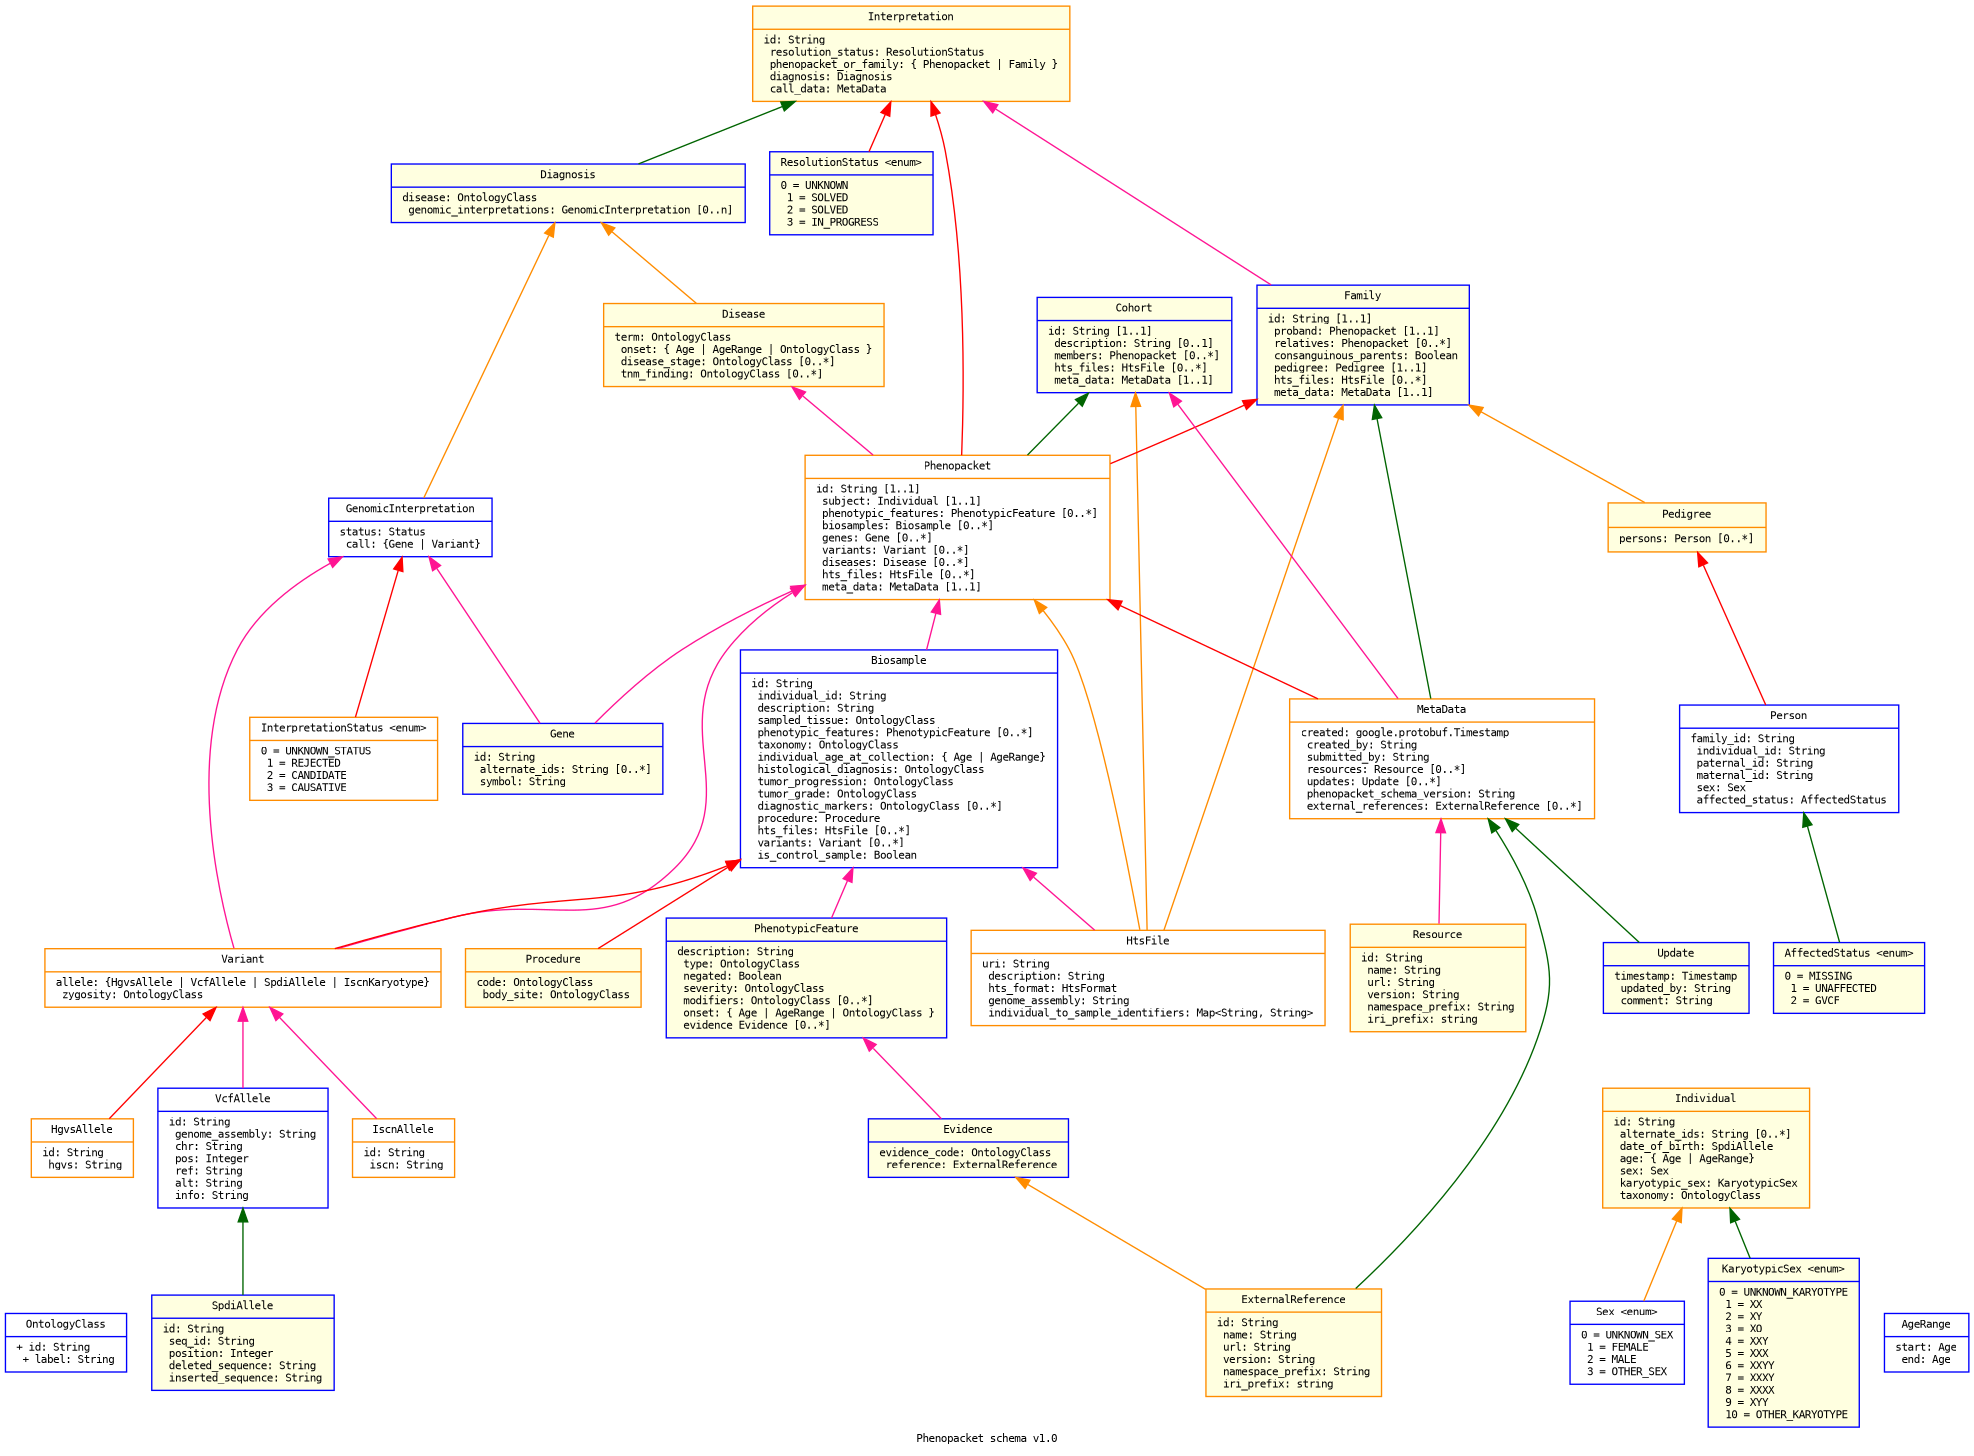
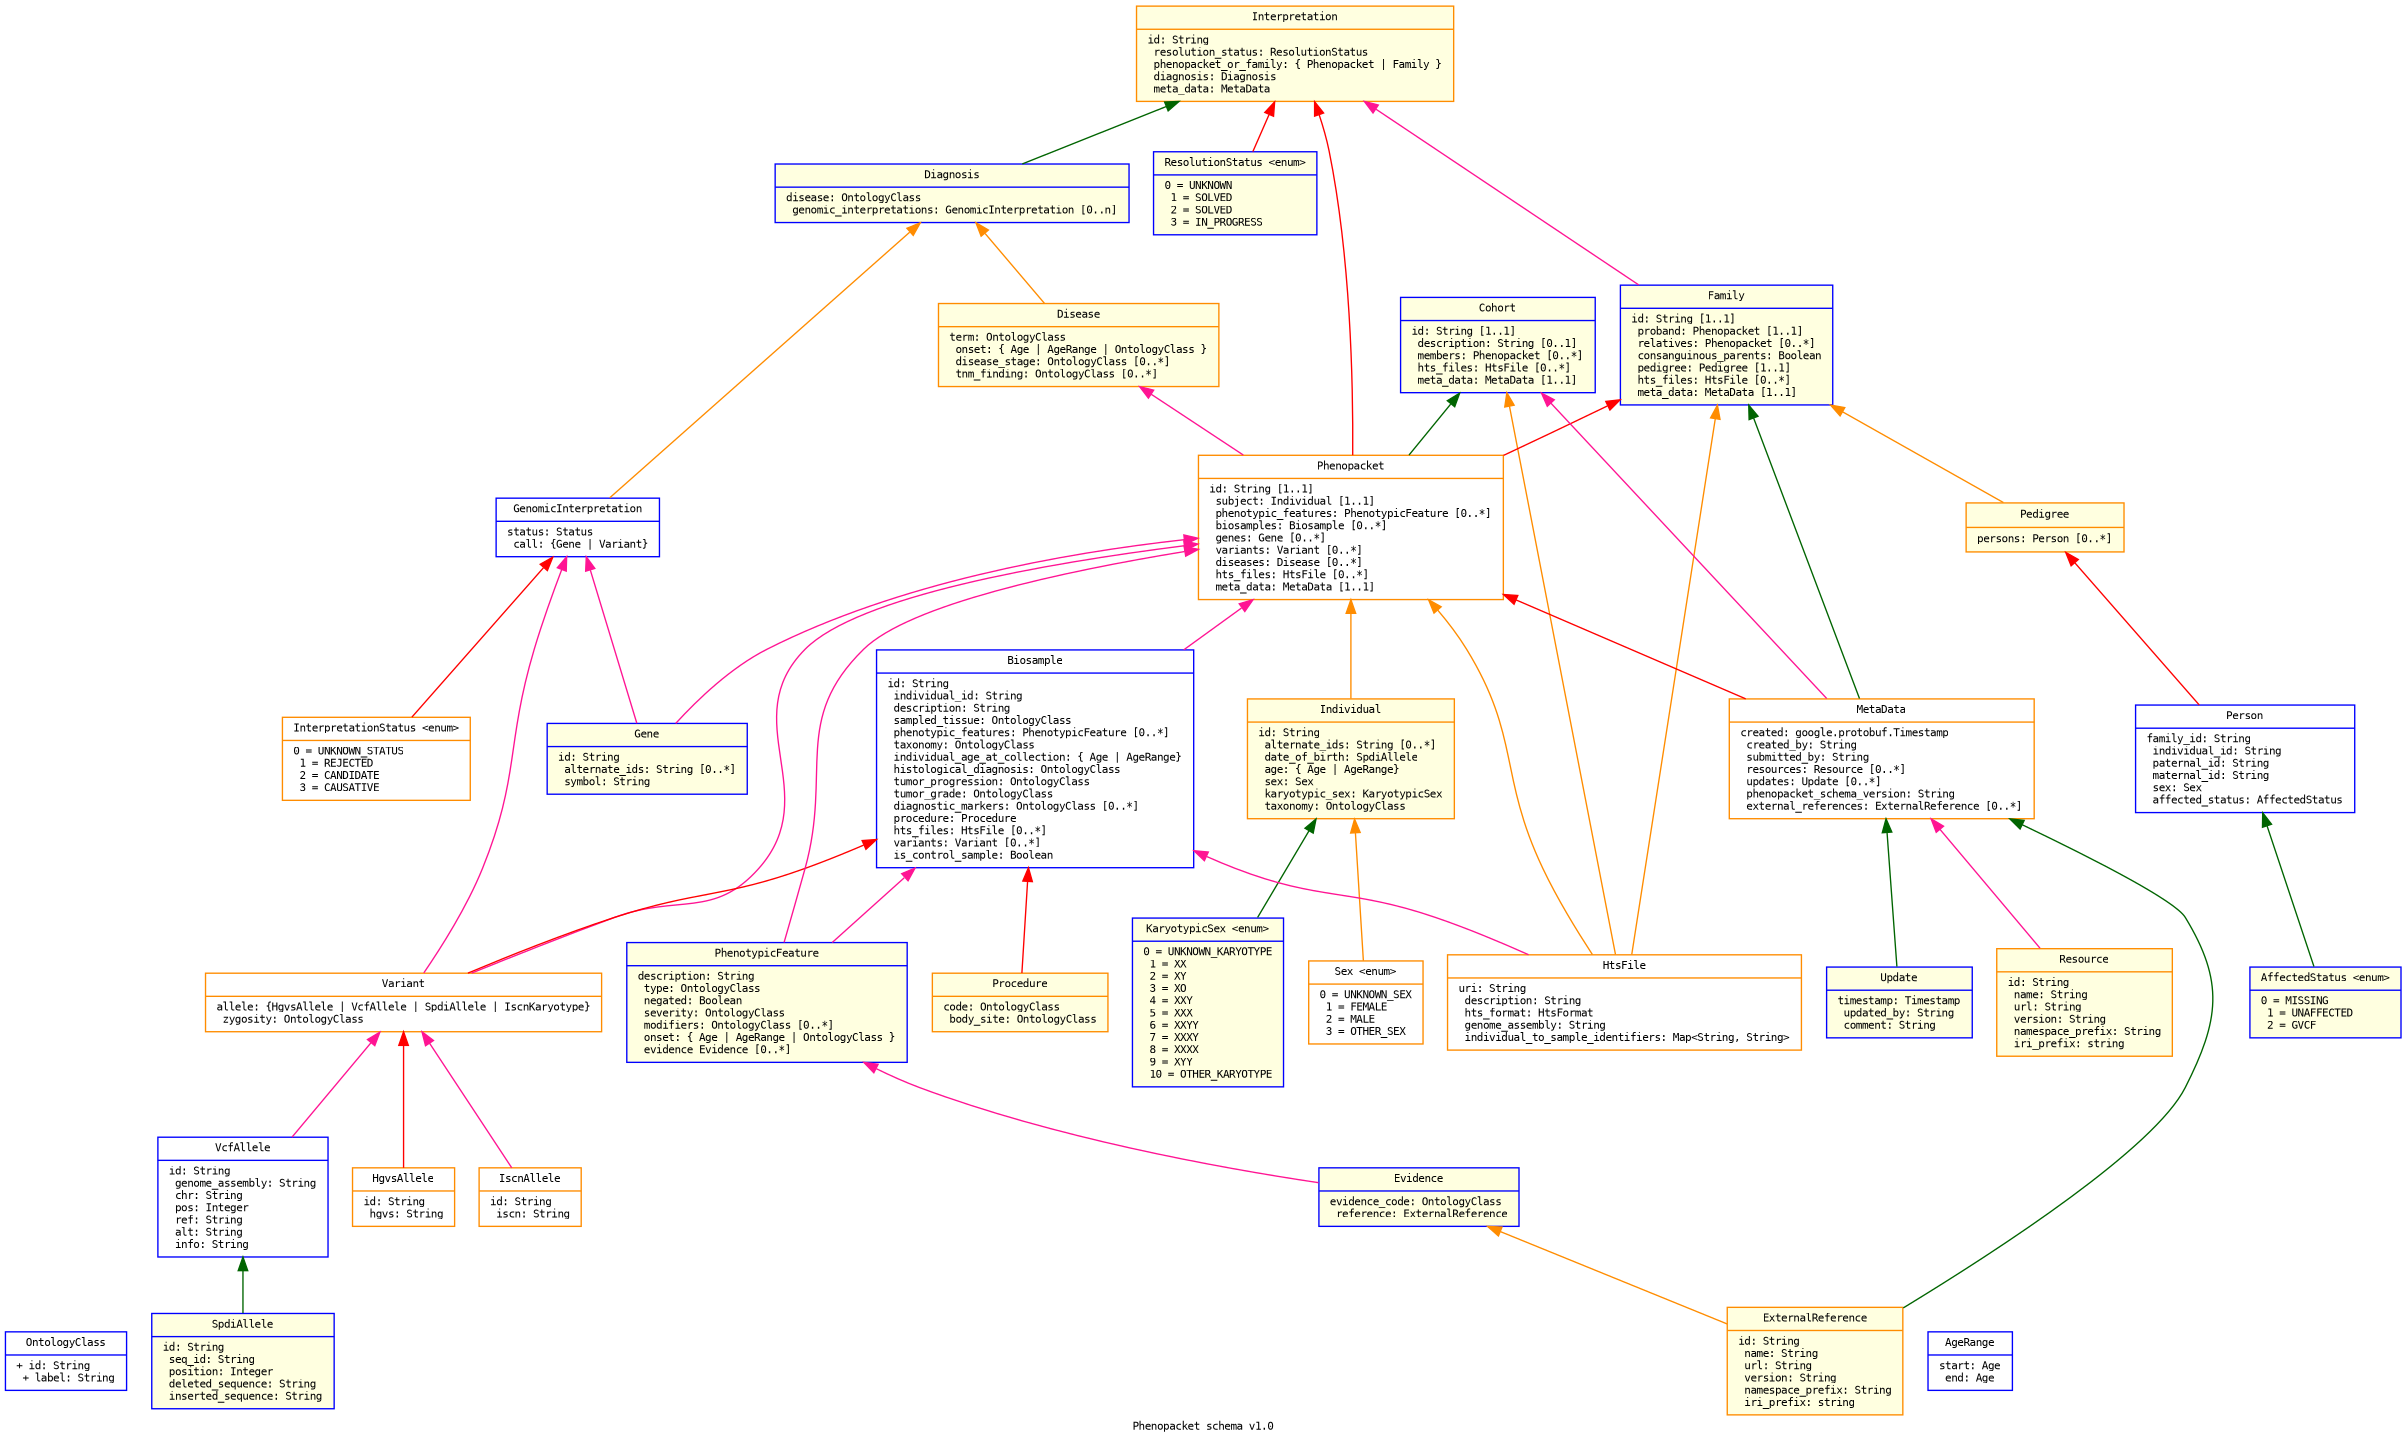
node "Interpretation": text "call_data: MetaData" -> "meta_data: MetaData"
edge "PhenotypicFeature" -> "Phenopacket": added
edge "Individual" -> "Phenopacket": added
node "Sex <enum>": color blue -> darkorange
